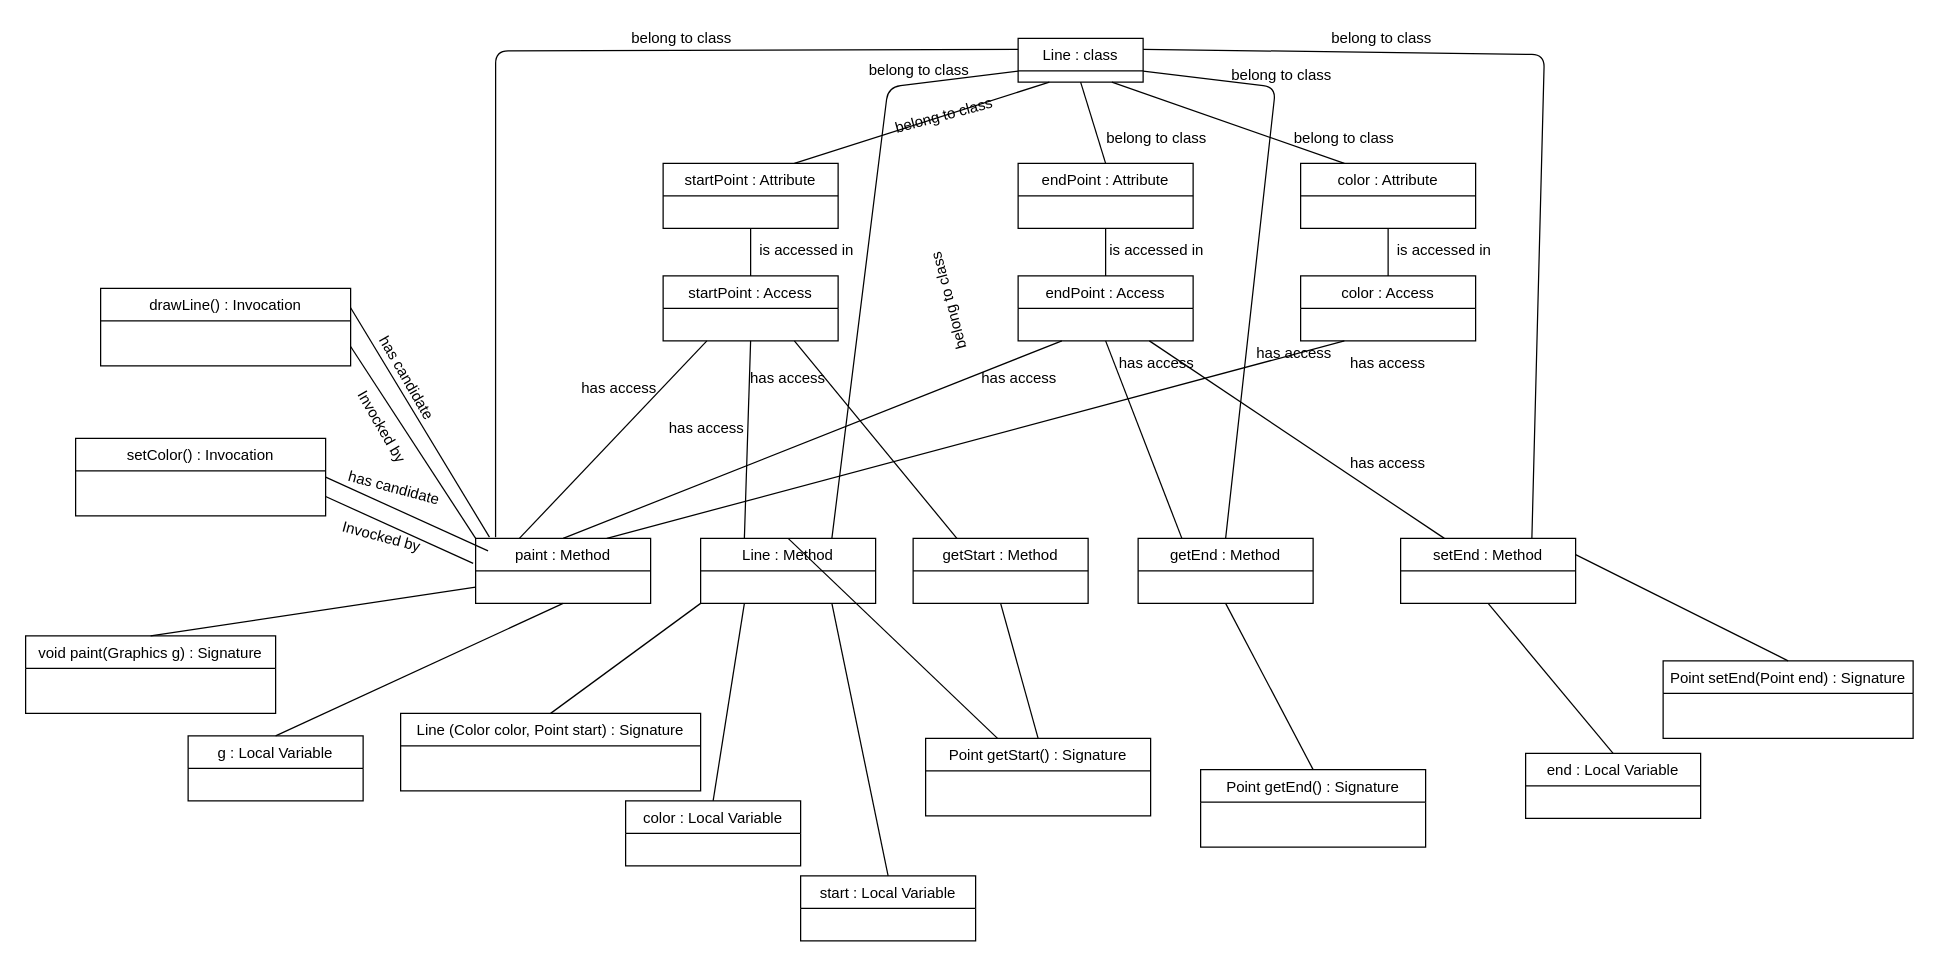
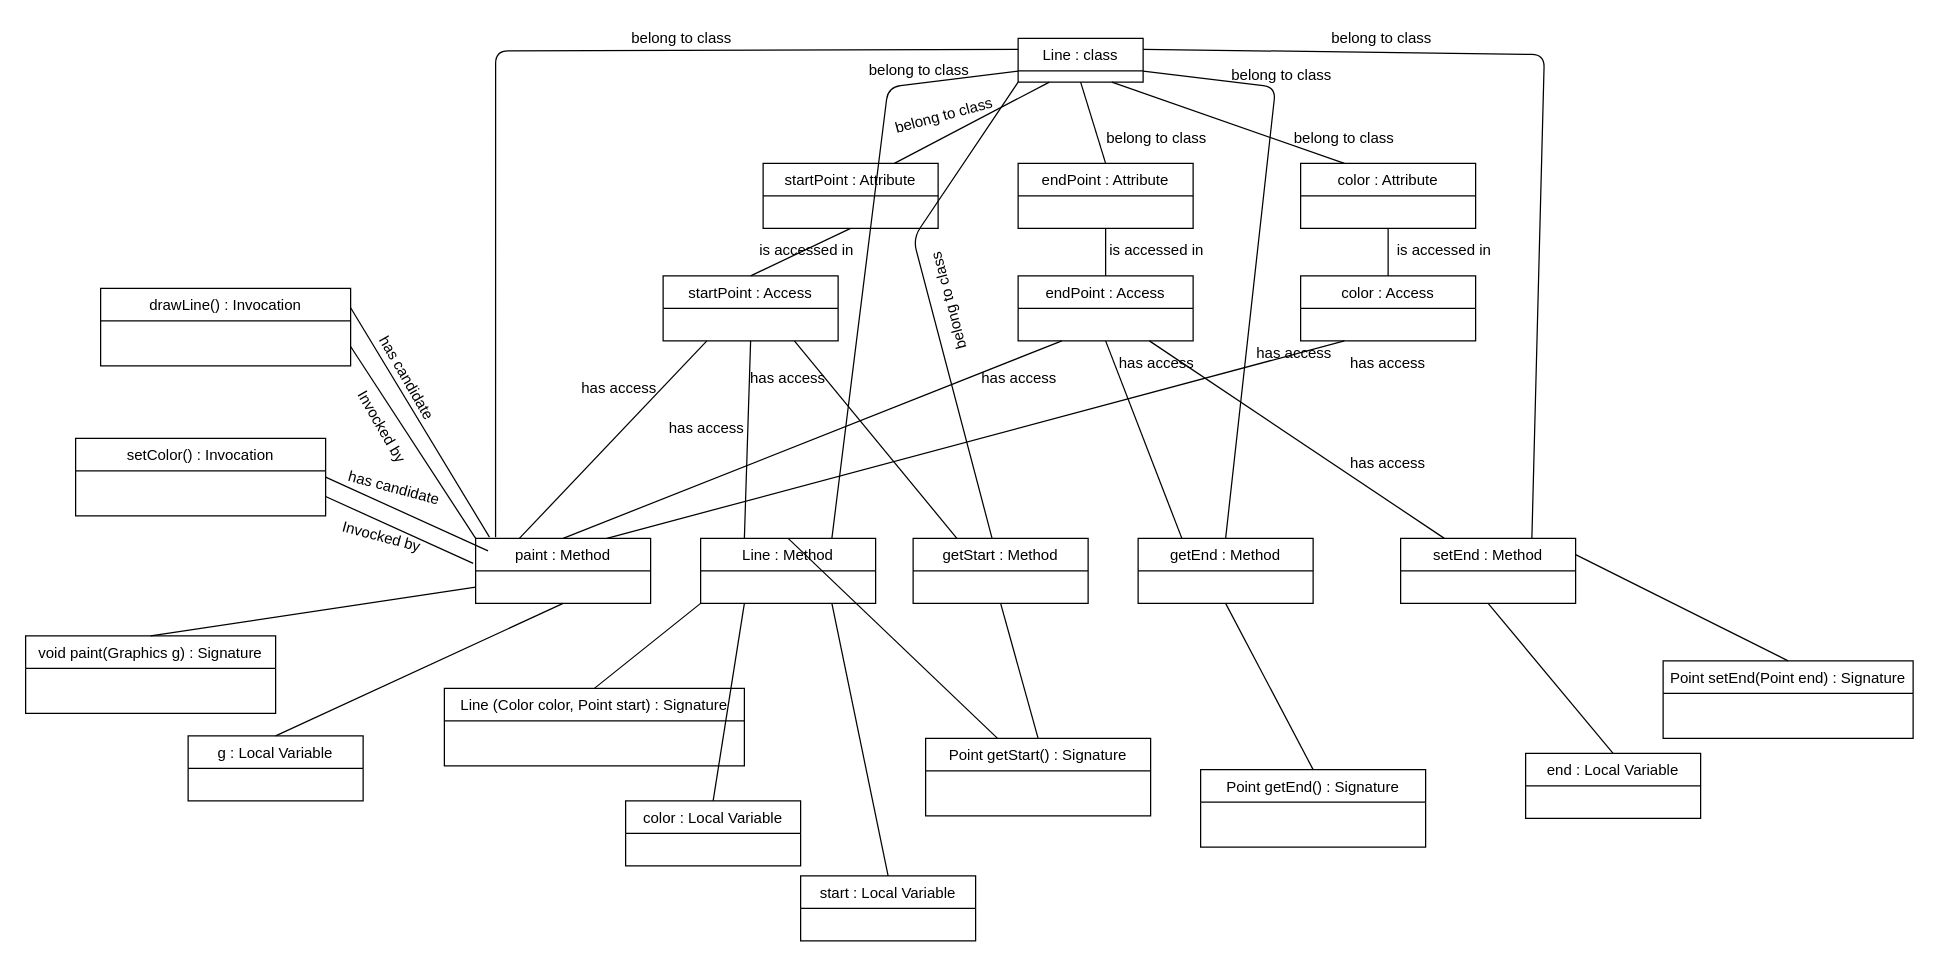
node "startPoint : Attribute": moved (751, 196) -> (851, 196)
edge "Line : class" -- "getStart : Method": added
node "Line (Color color, Point start) : Signature": moved (551, 752) -> (594, 727)
